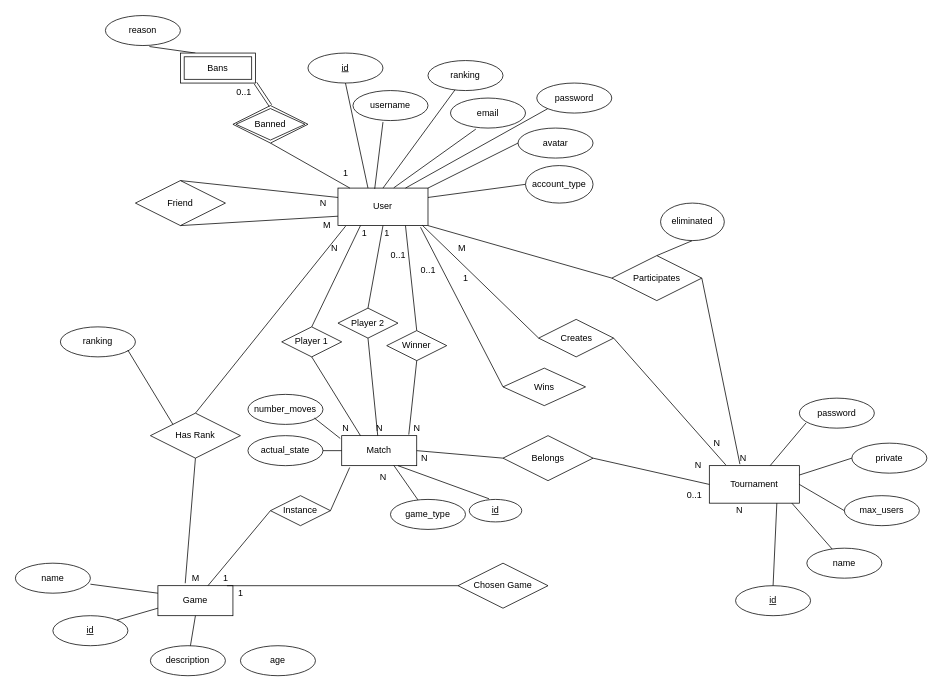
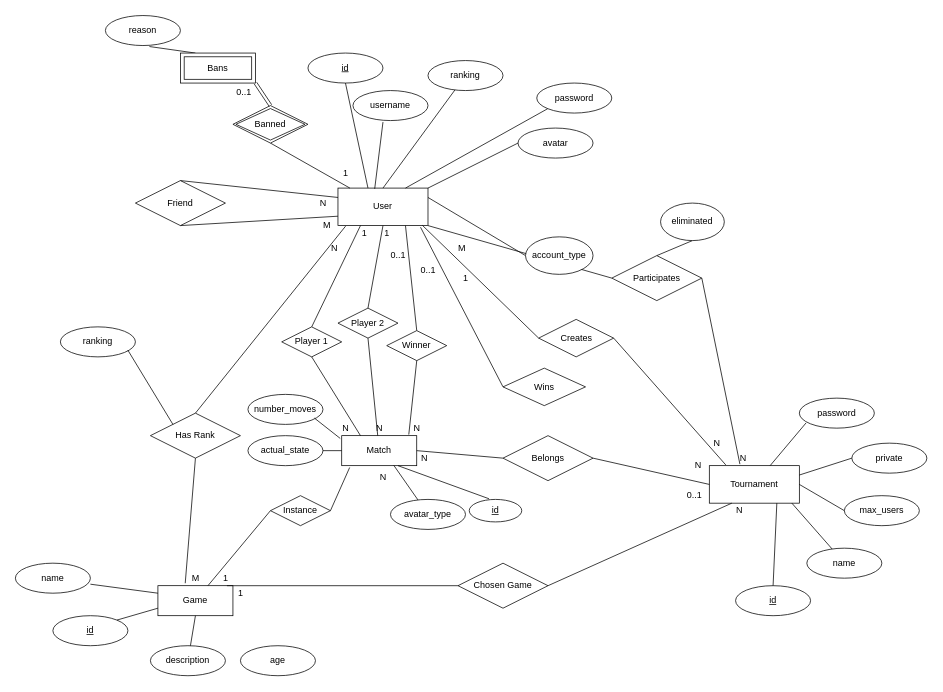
node "email": removed
edge "email" -- "User": removed
node "account_type": moved (559, 184) -> (559, 255)
node "game_type": label "game_type" -> "avatar_type"
edge "Tournament" -- "Chosen Game": added
